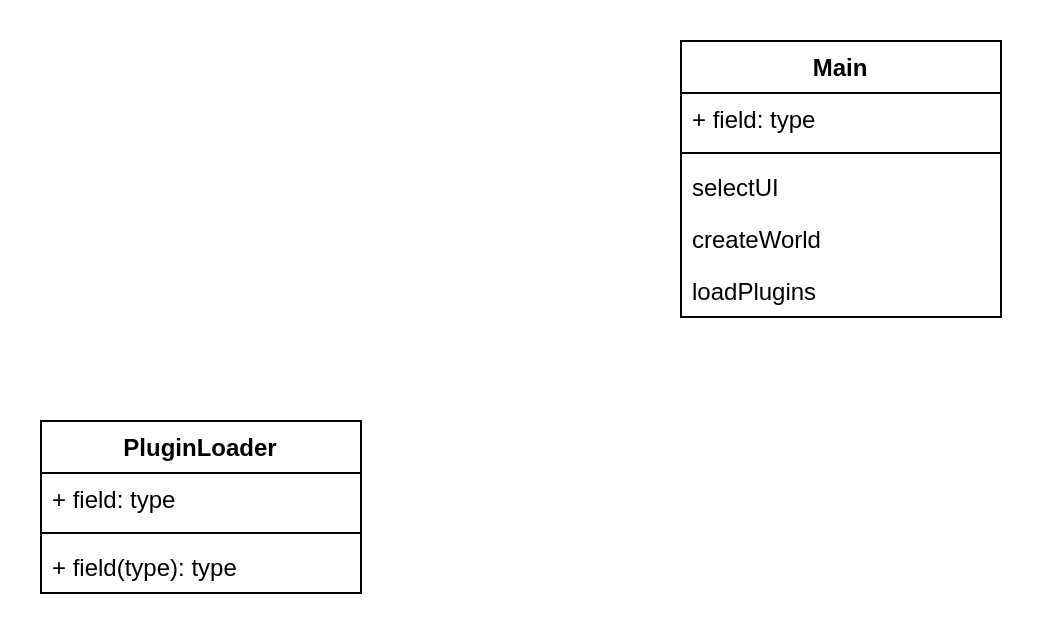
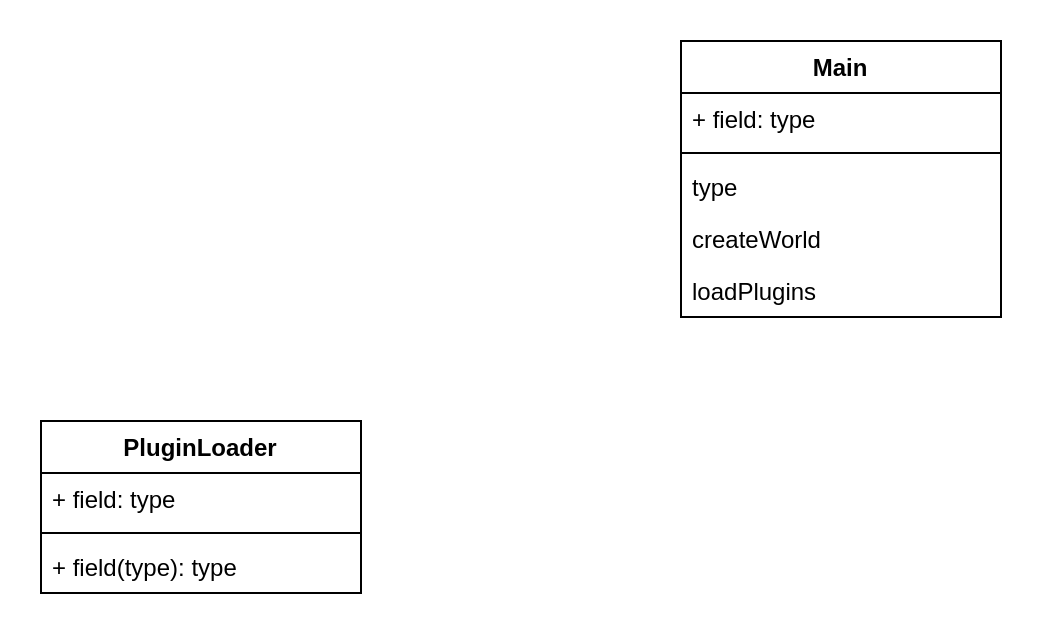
node "selectUI": label "selectUI" -> "type"
